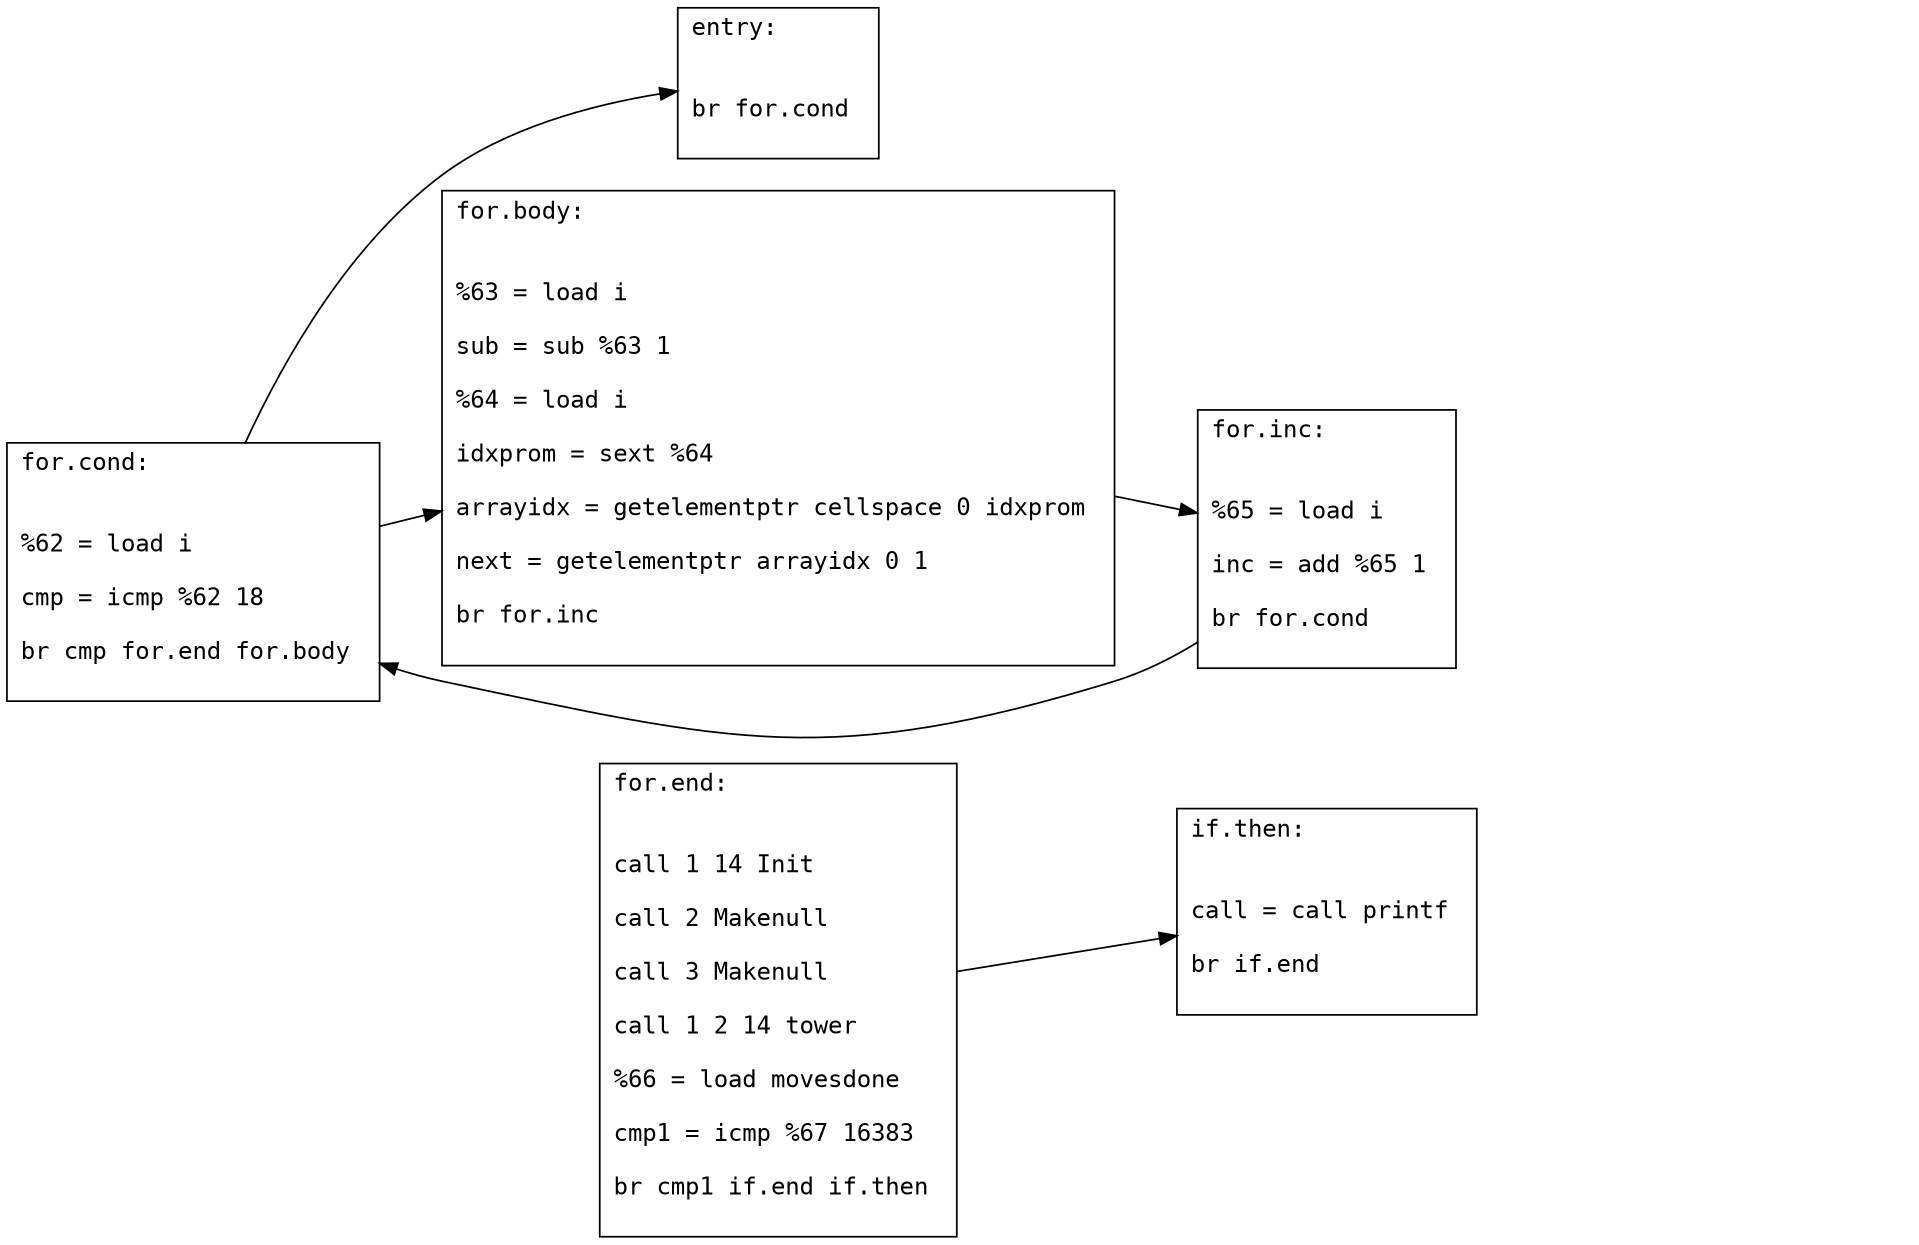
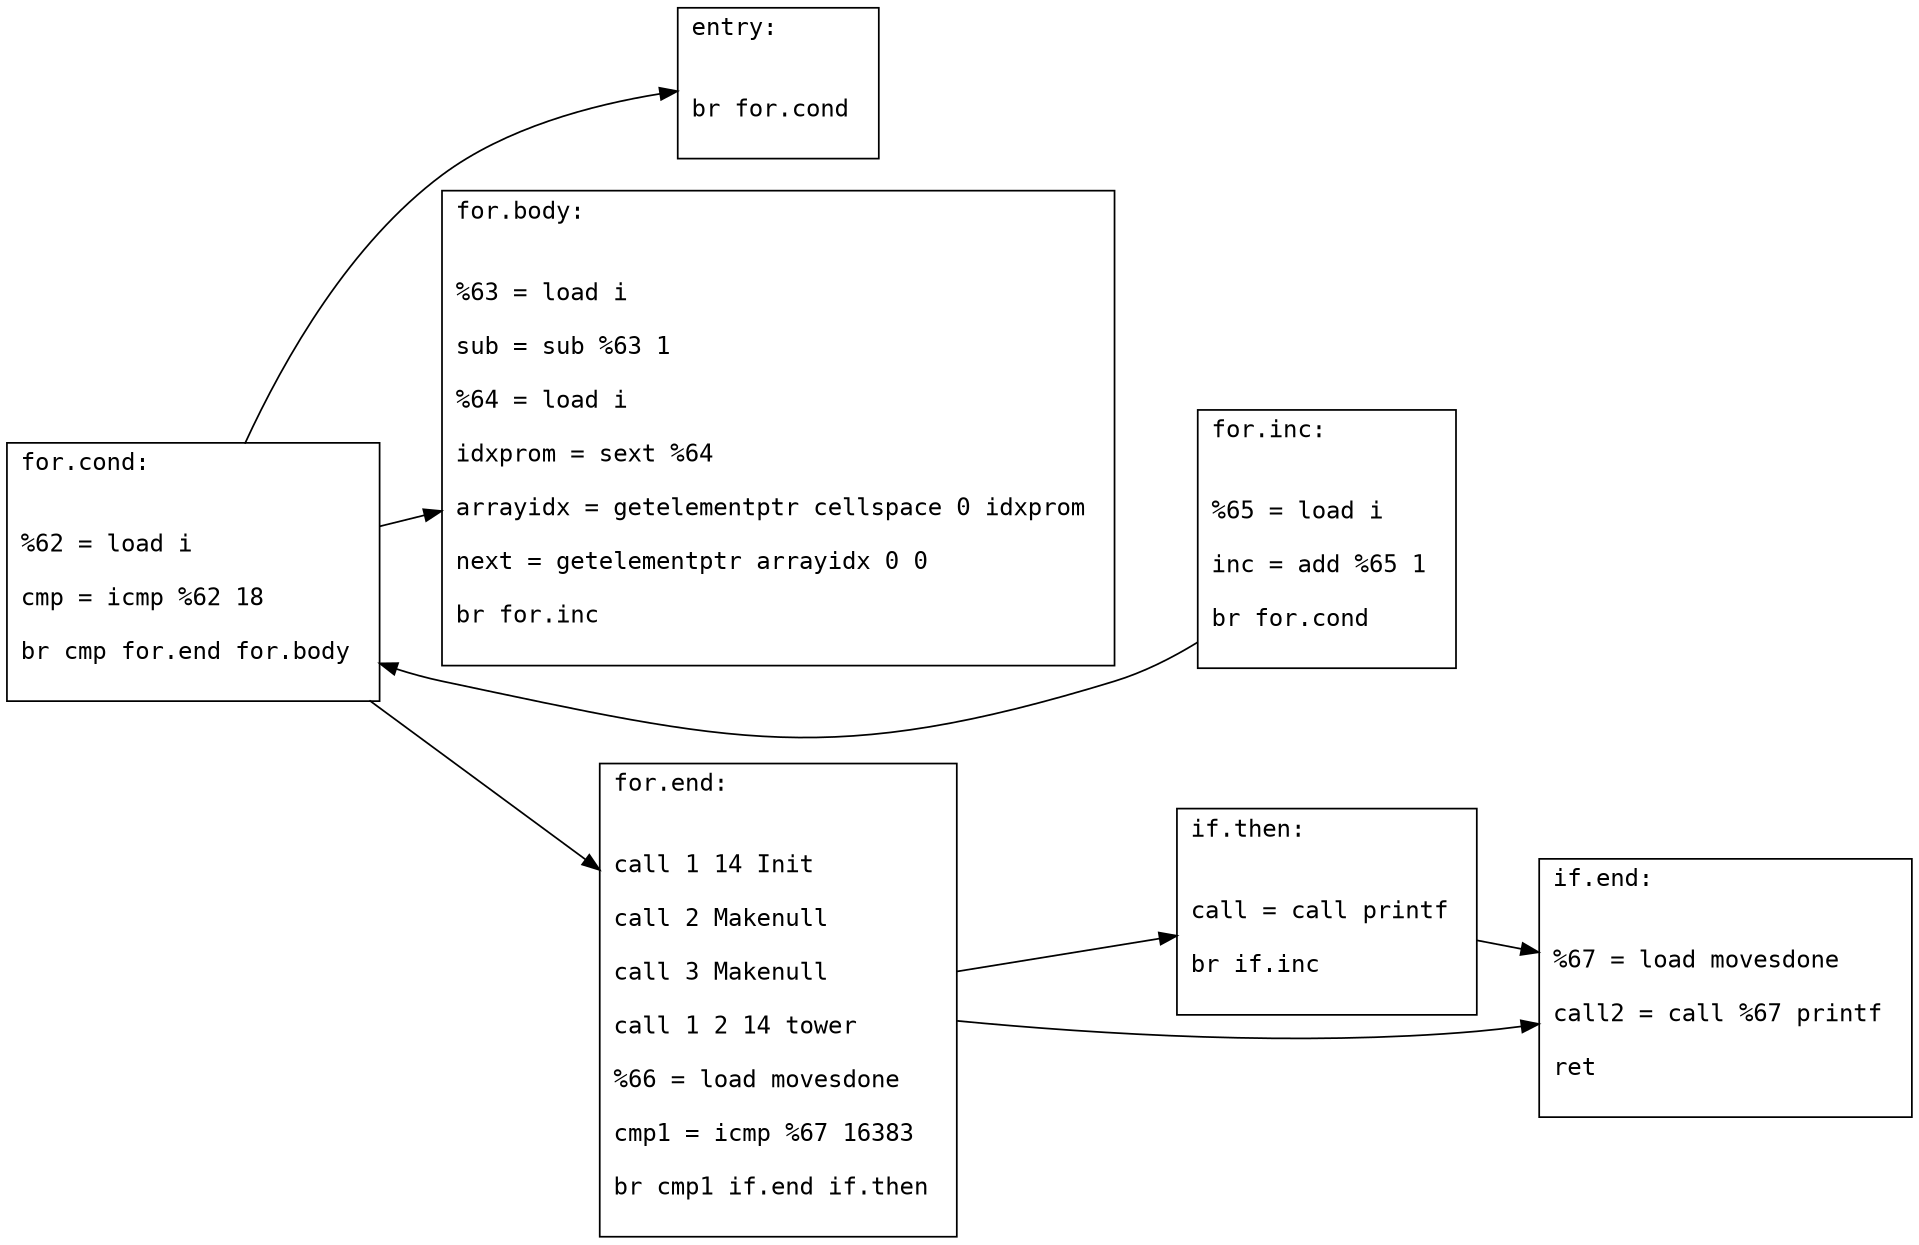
edge "for.body:" -> "for.inc:": removed
node "for.body:": text "next = getelementptr arrayidx 0 1" -> "next = getelementptr arrayidx 0 0"
edge "for.cond:" -> "for.end:": added
node "if.then:": text "br if.end" -> "br if.inc"
node "if.end:": added
